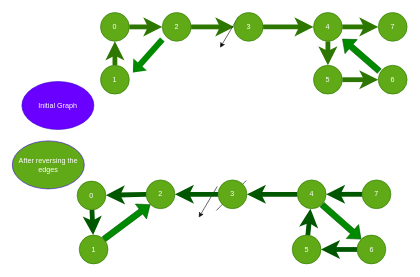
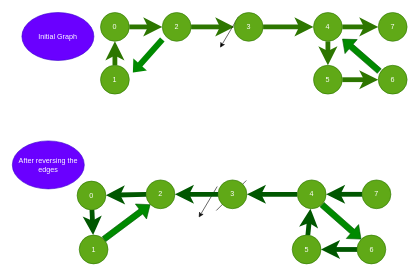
node "Initial Graph": moved (58, 105) -> (58, 36)
node "After reversing the edges": fillcolor #60a917 -> #6a00ff
